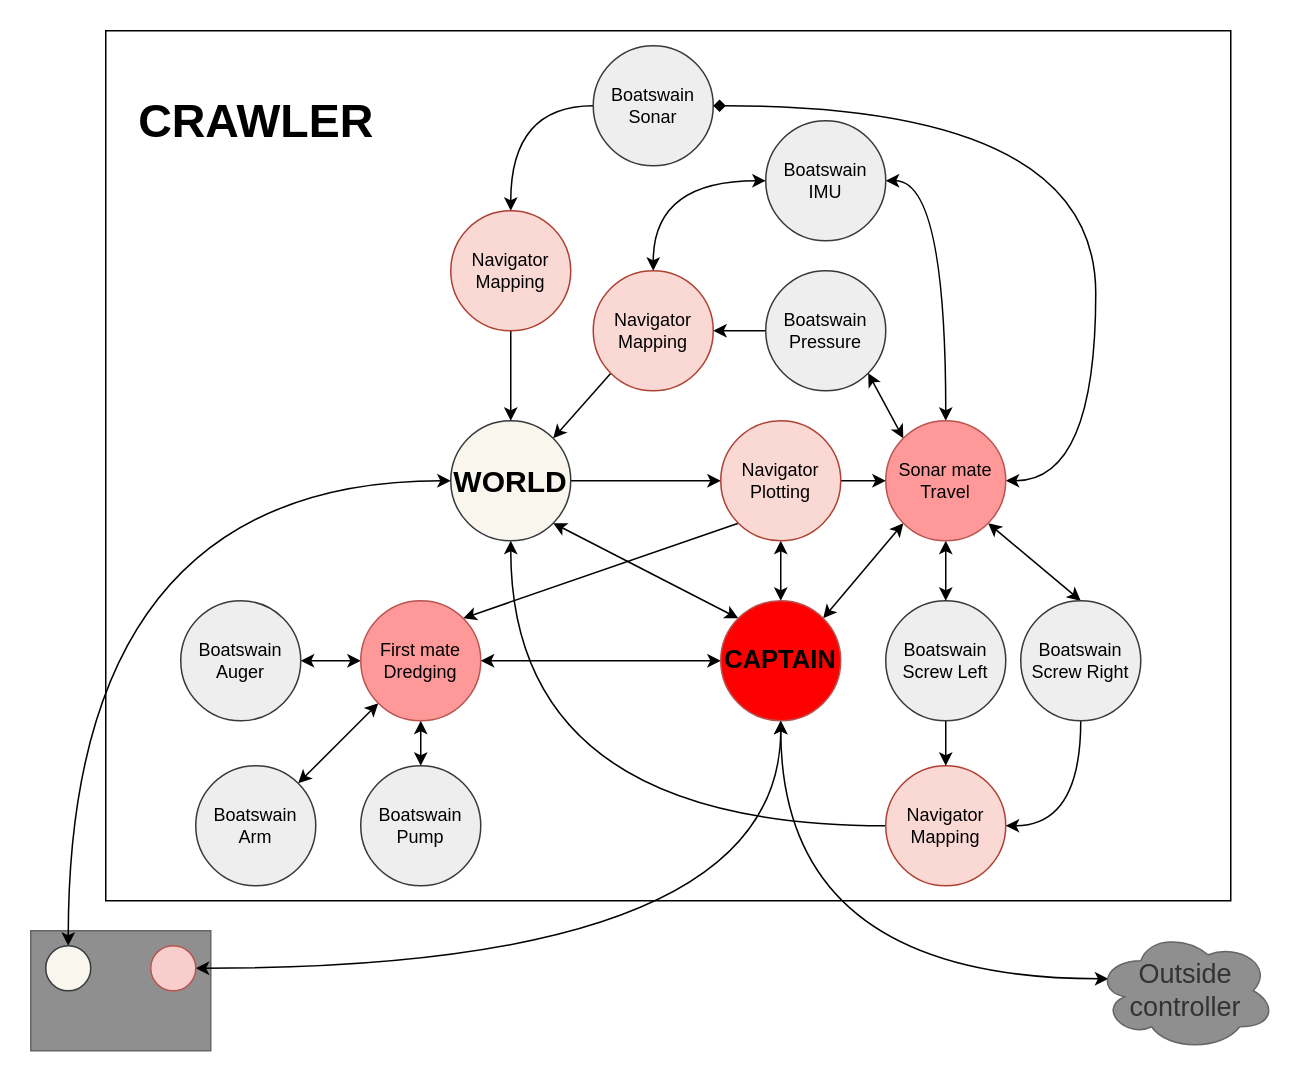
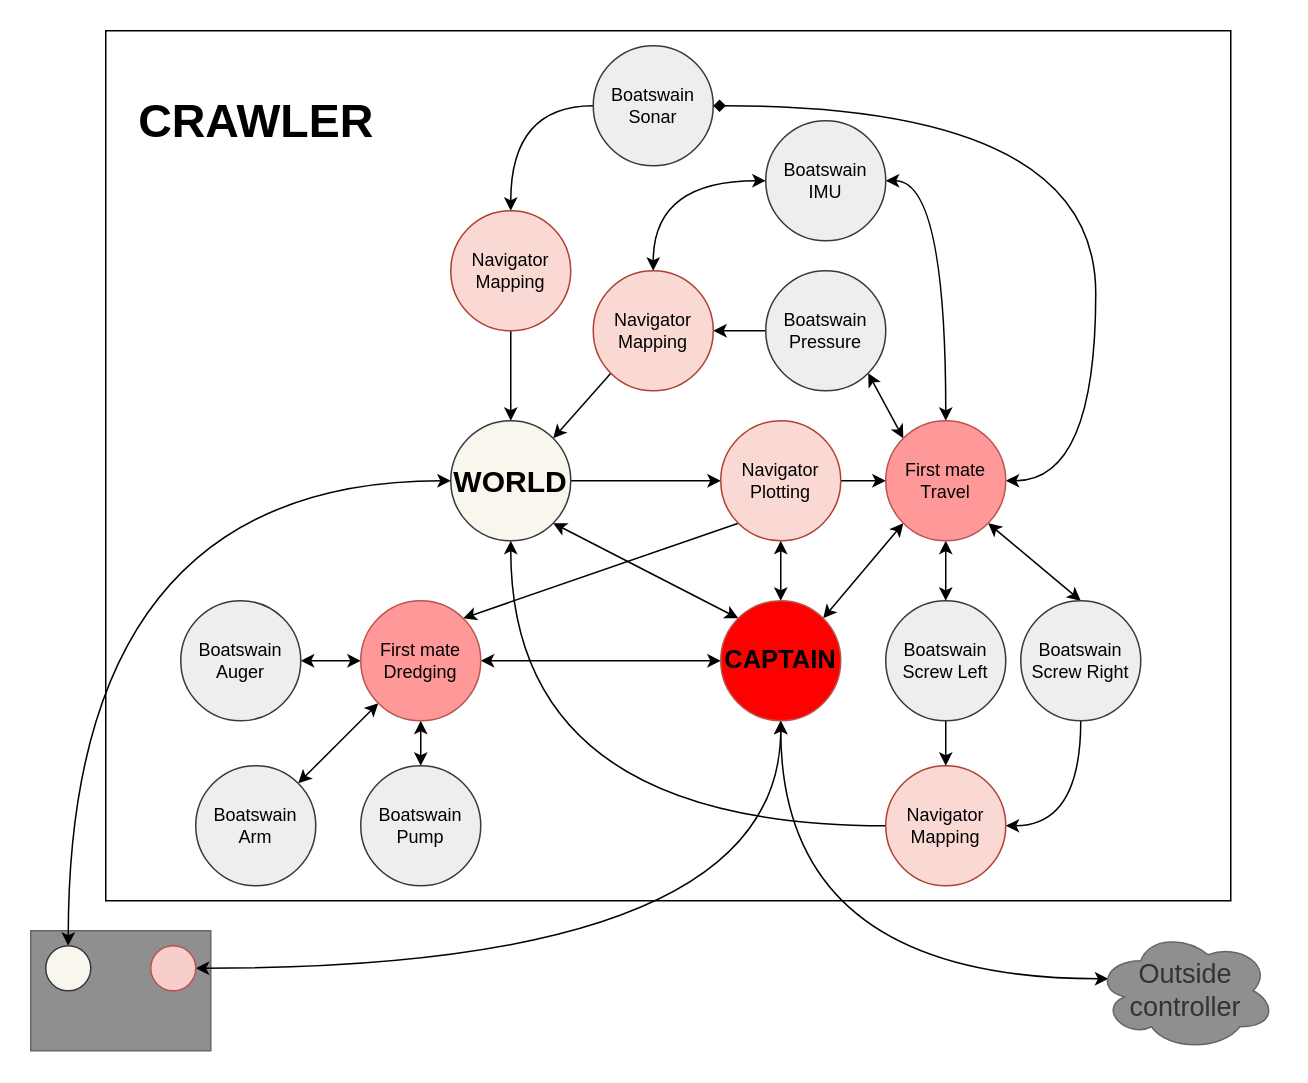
node "Sonar mate Travel": label "Sonar mate Travel" -> "First mate Travel"
